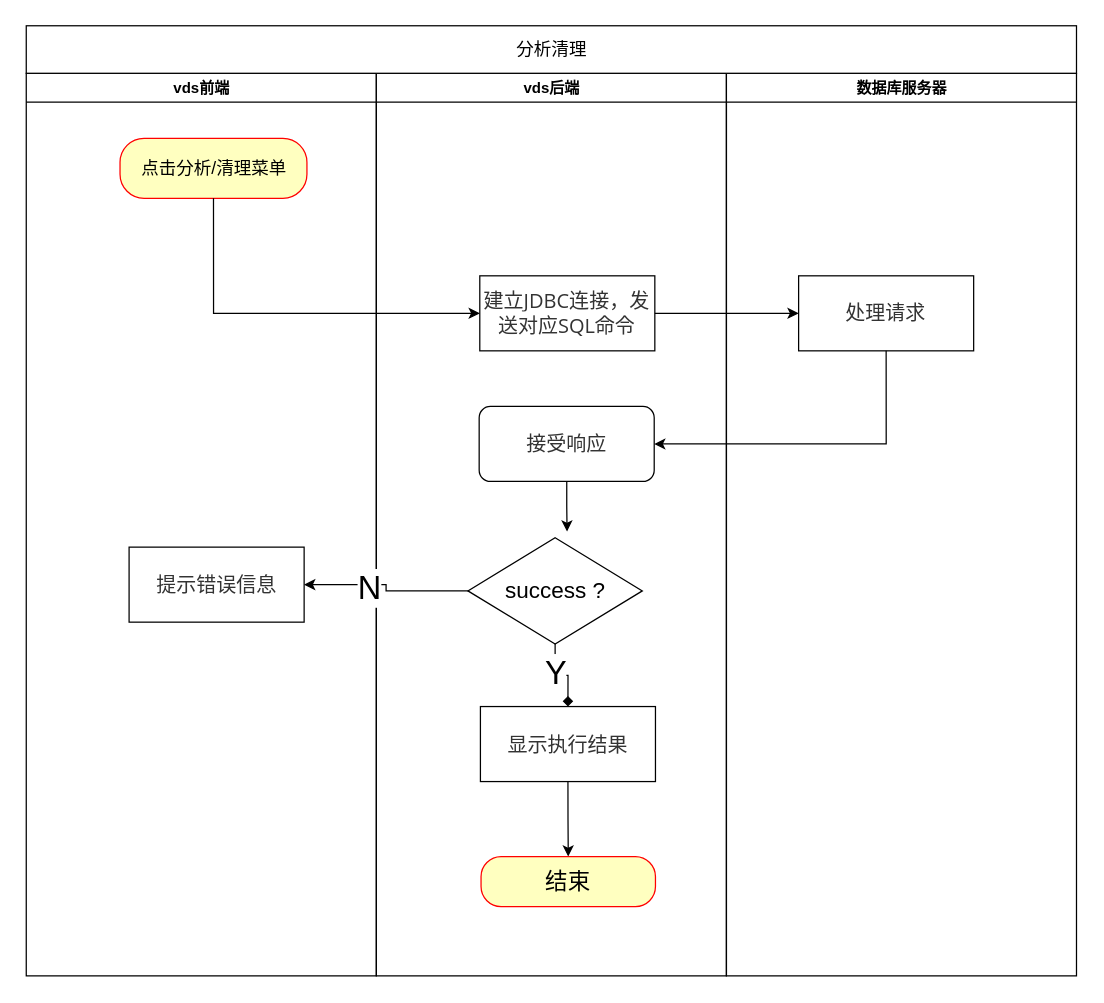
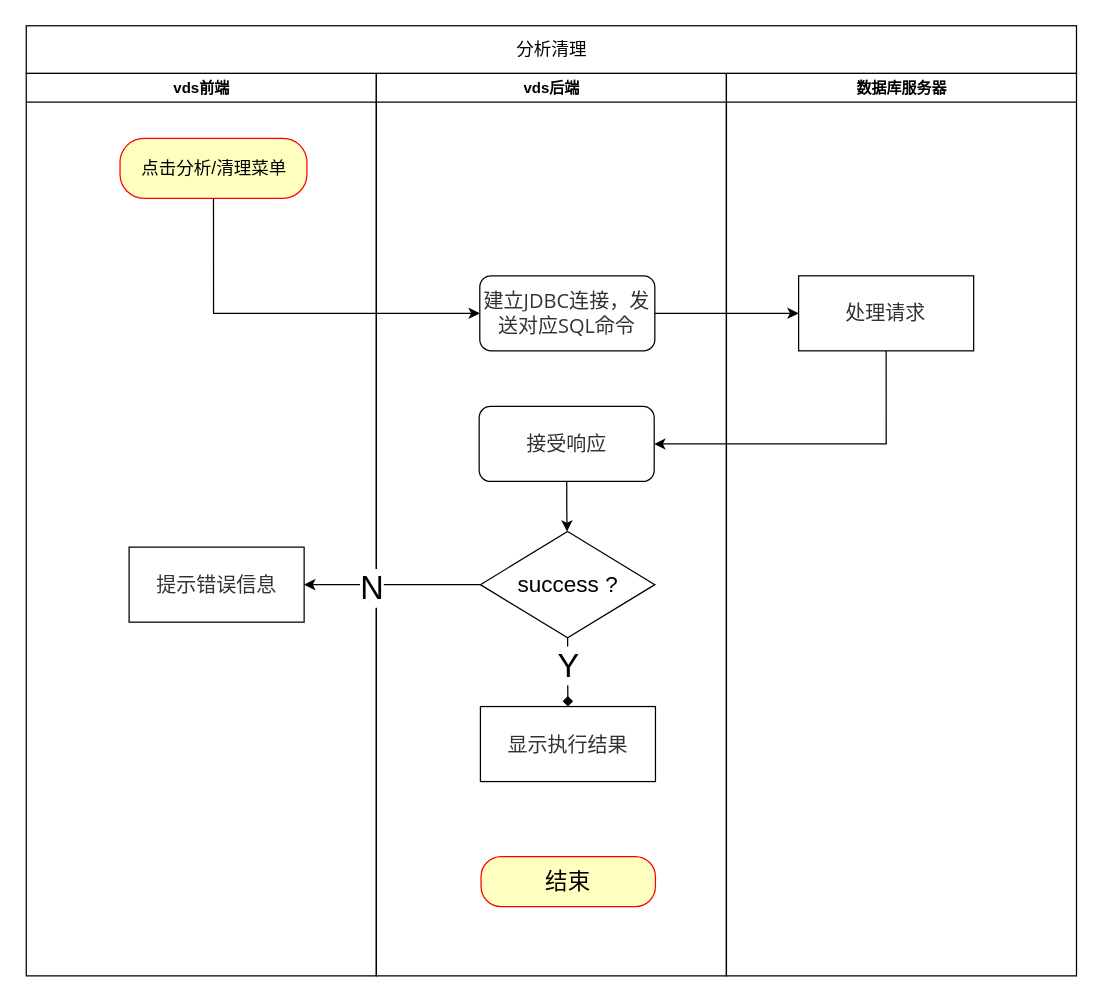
node "建立JDBC连接，发送对应SQL命令": shape rectangle -> rounded rectangle
node "success ?": moved (555, 591) -> (568, 584)
edge "显示执行结果" -> "结束": removed
